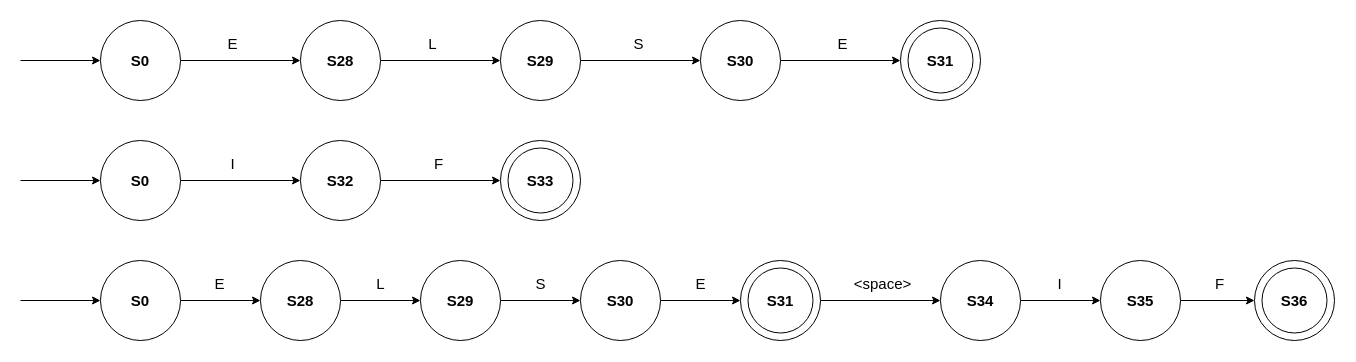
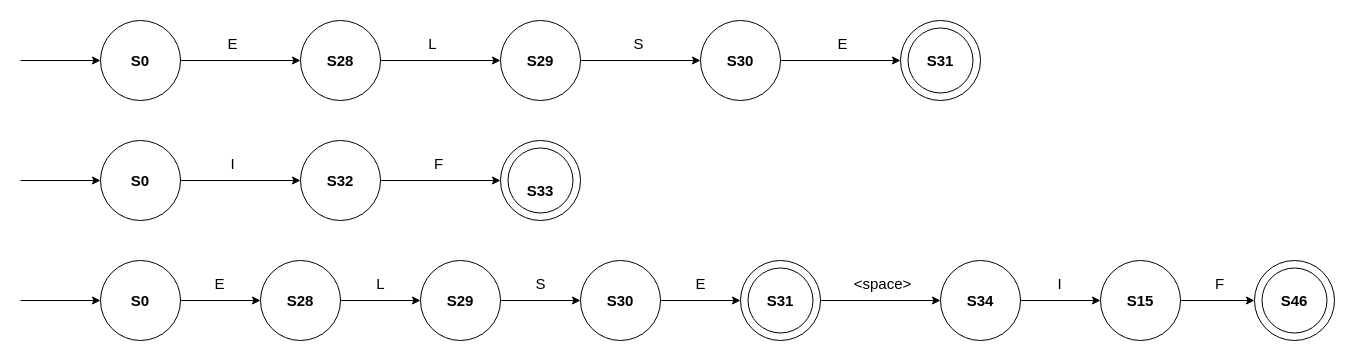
node "S33": moved (541, 181) -> (541, 191)
node "S35": label "S35" -> "S15"
node "S36": label "S36" -> "S46"
